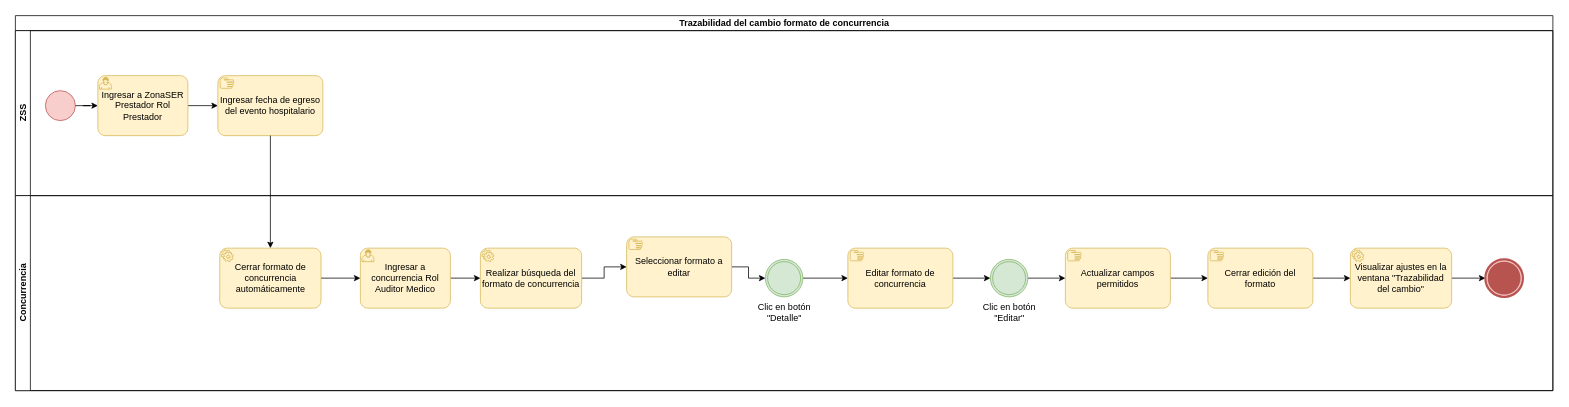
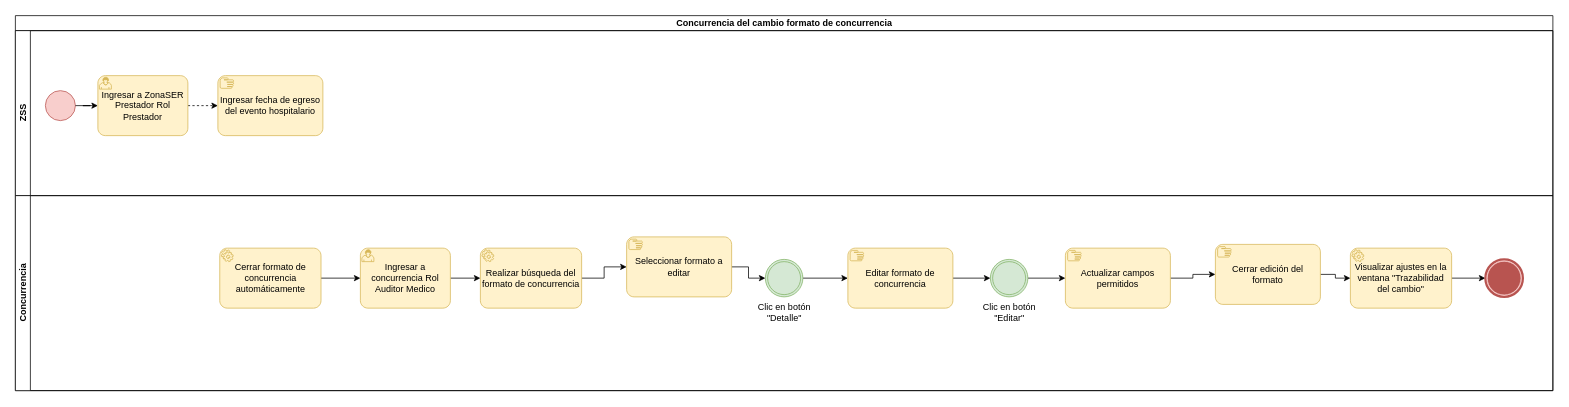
node "Trazabilidad del cambio formato de concurrencia": label "Trazabilidad del cambio formato de concurrencia" -> "Concurrencia del cambio formato de concurrencia"
edge "Ingresar a ZonaSER Prestador Rol Prestador" -> "Ingresar fecha de egreso del evento hospitalario": style solid -> dashed
edge "Ingresar fecha de egreso del evento hospitalario" -> "Cerrar formato de concurrencia automáticamente": removed
node "Cerrar edición del formato": moved (1260, 278) -> (1268, 274)
